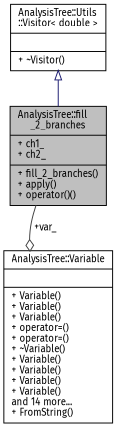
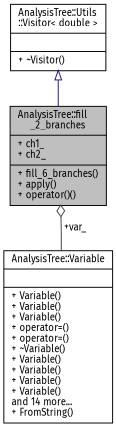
node "AnalysisTree::fill": text "+ fill_2_branches()" -> "+ fill_6_branches()"
edge "AnalysisTree::fill" -> "AnalysisTree::Variable": reversed
